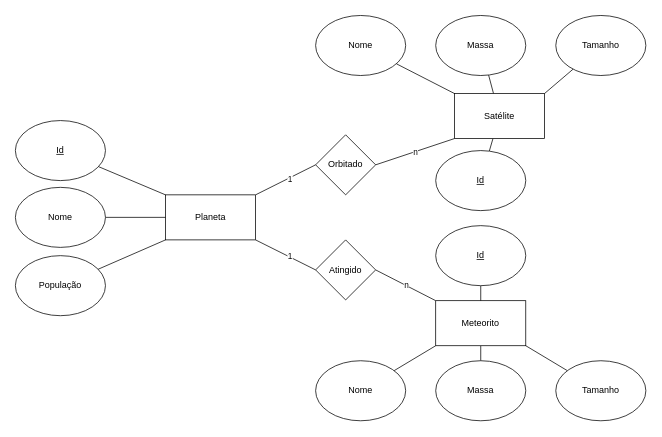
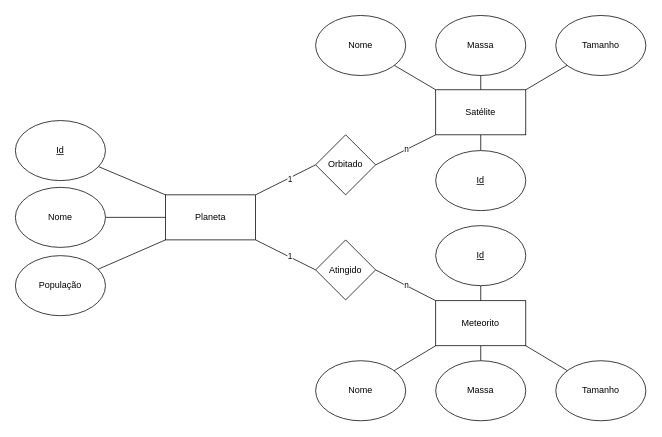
node "Satélite": moved (499, 116) -> (480, 112)
